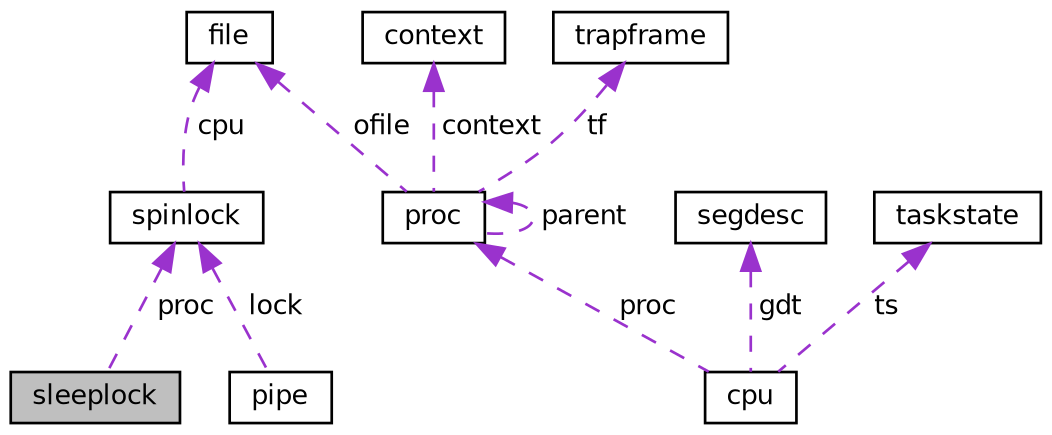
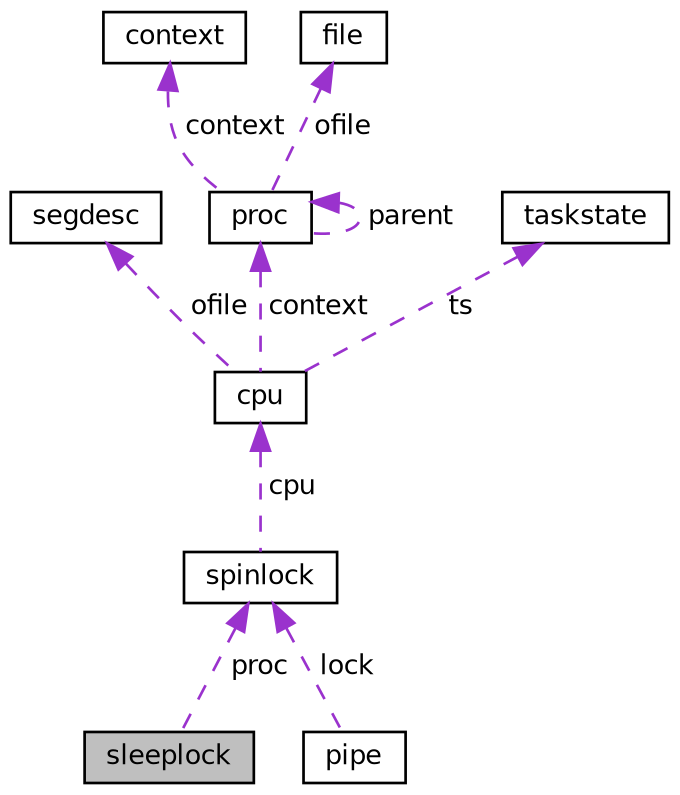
node "trapframe": removed
edge "spinlock" -> "file": now "spinlock" -> "cpu"
edge "cpu" -> "proc": label " proc" -> " context"
edge "cpu" -> "segdesc": label " gdt" -> " ofile"
